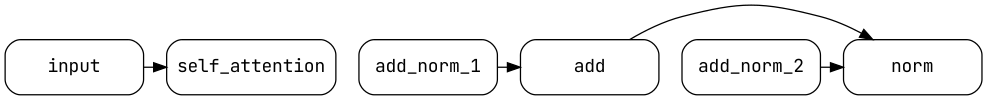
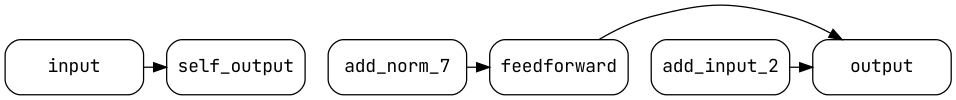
node "self_attention": label "self_attention" -> "self_output"
node "add_norm_1": label "add_norm_1" -> "add_norm_7"
node "add": label "add" -> "feedforward"
node "add_norm_2": label "add_norm_2" -> "add_input_2"
node "norm": label "norm" -> "output"
